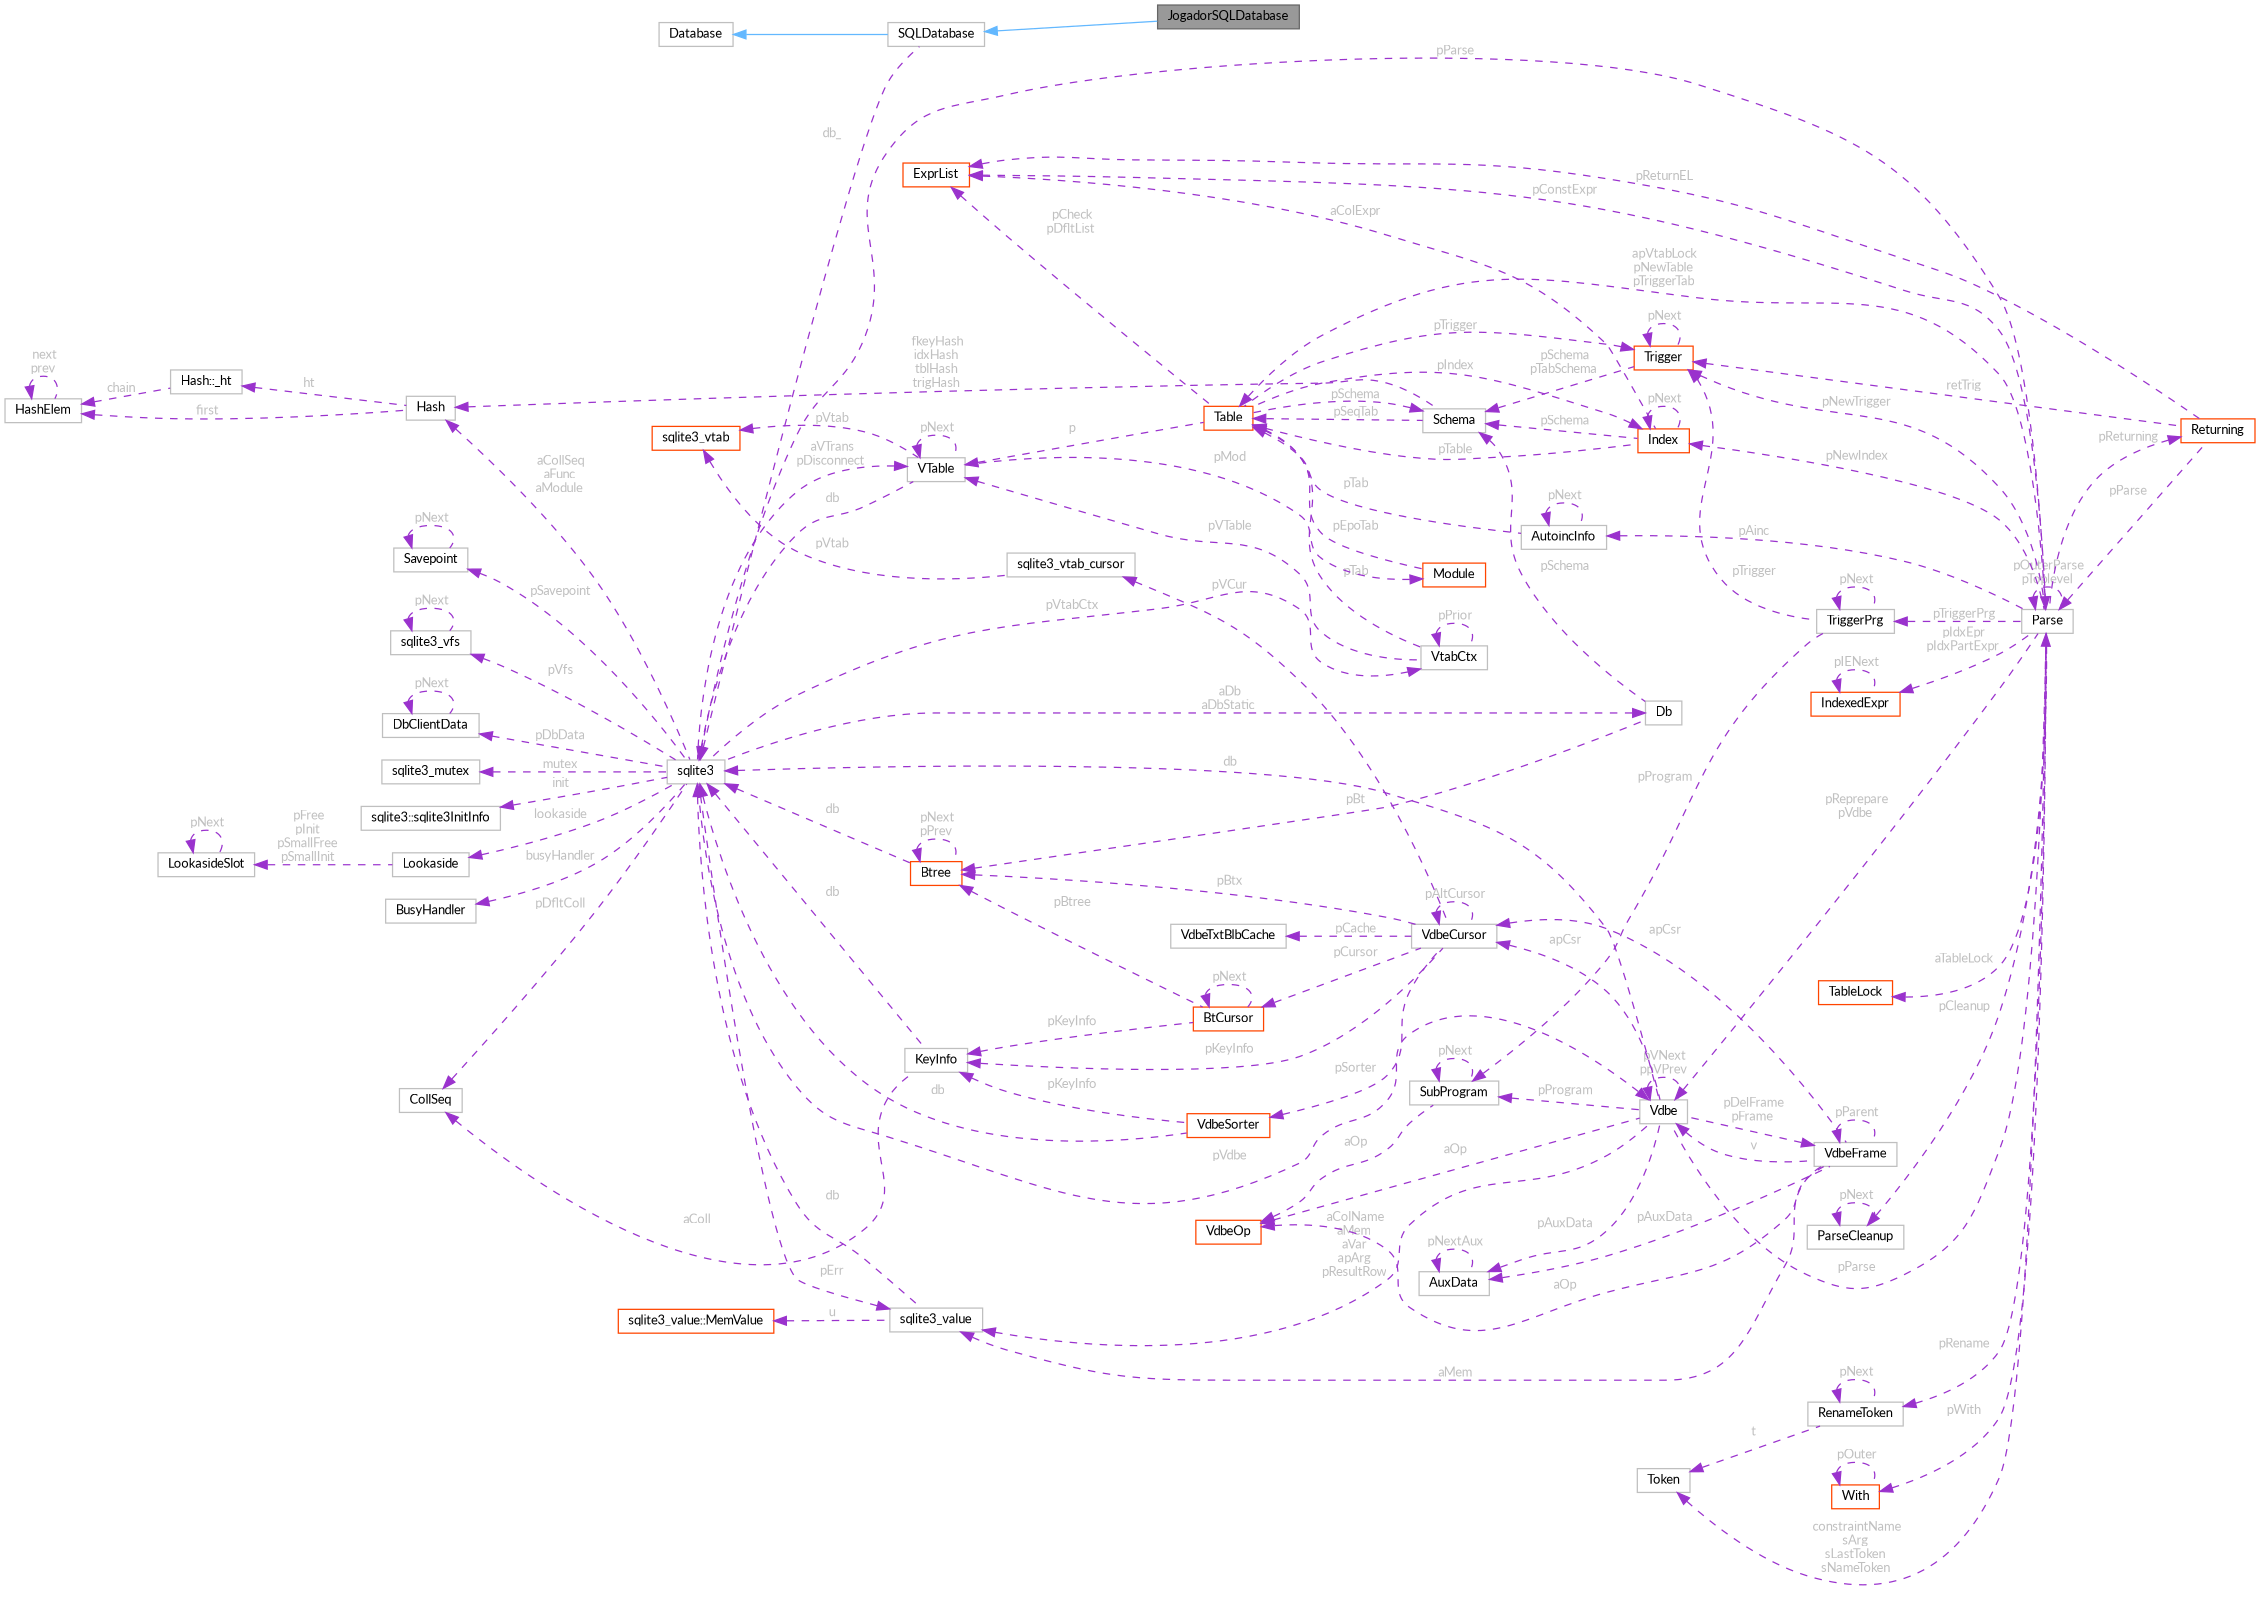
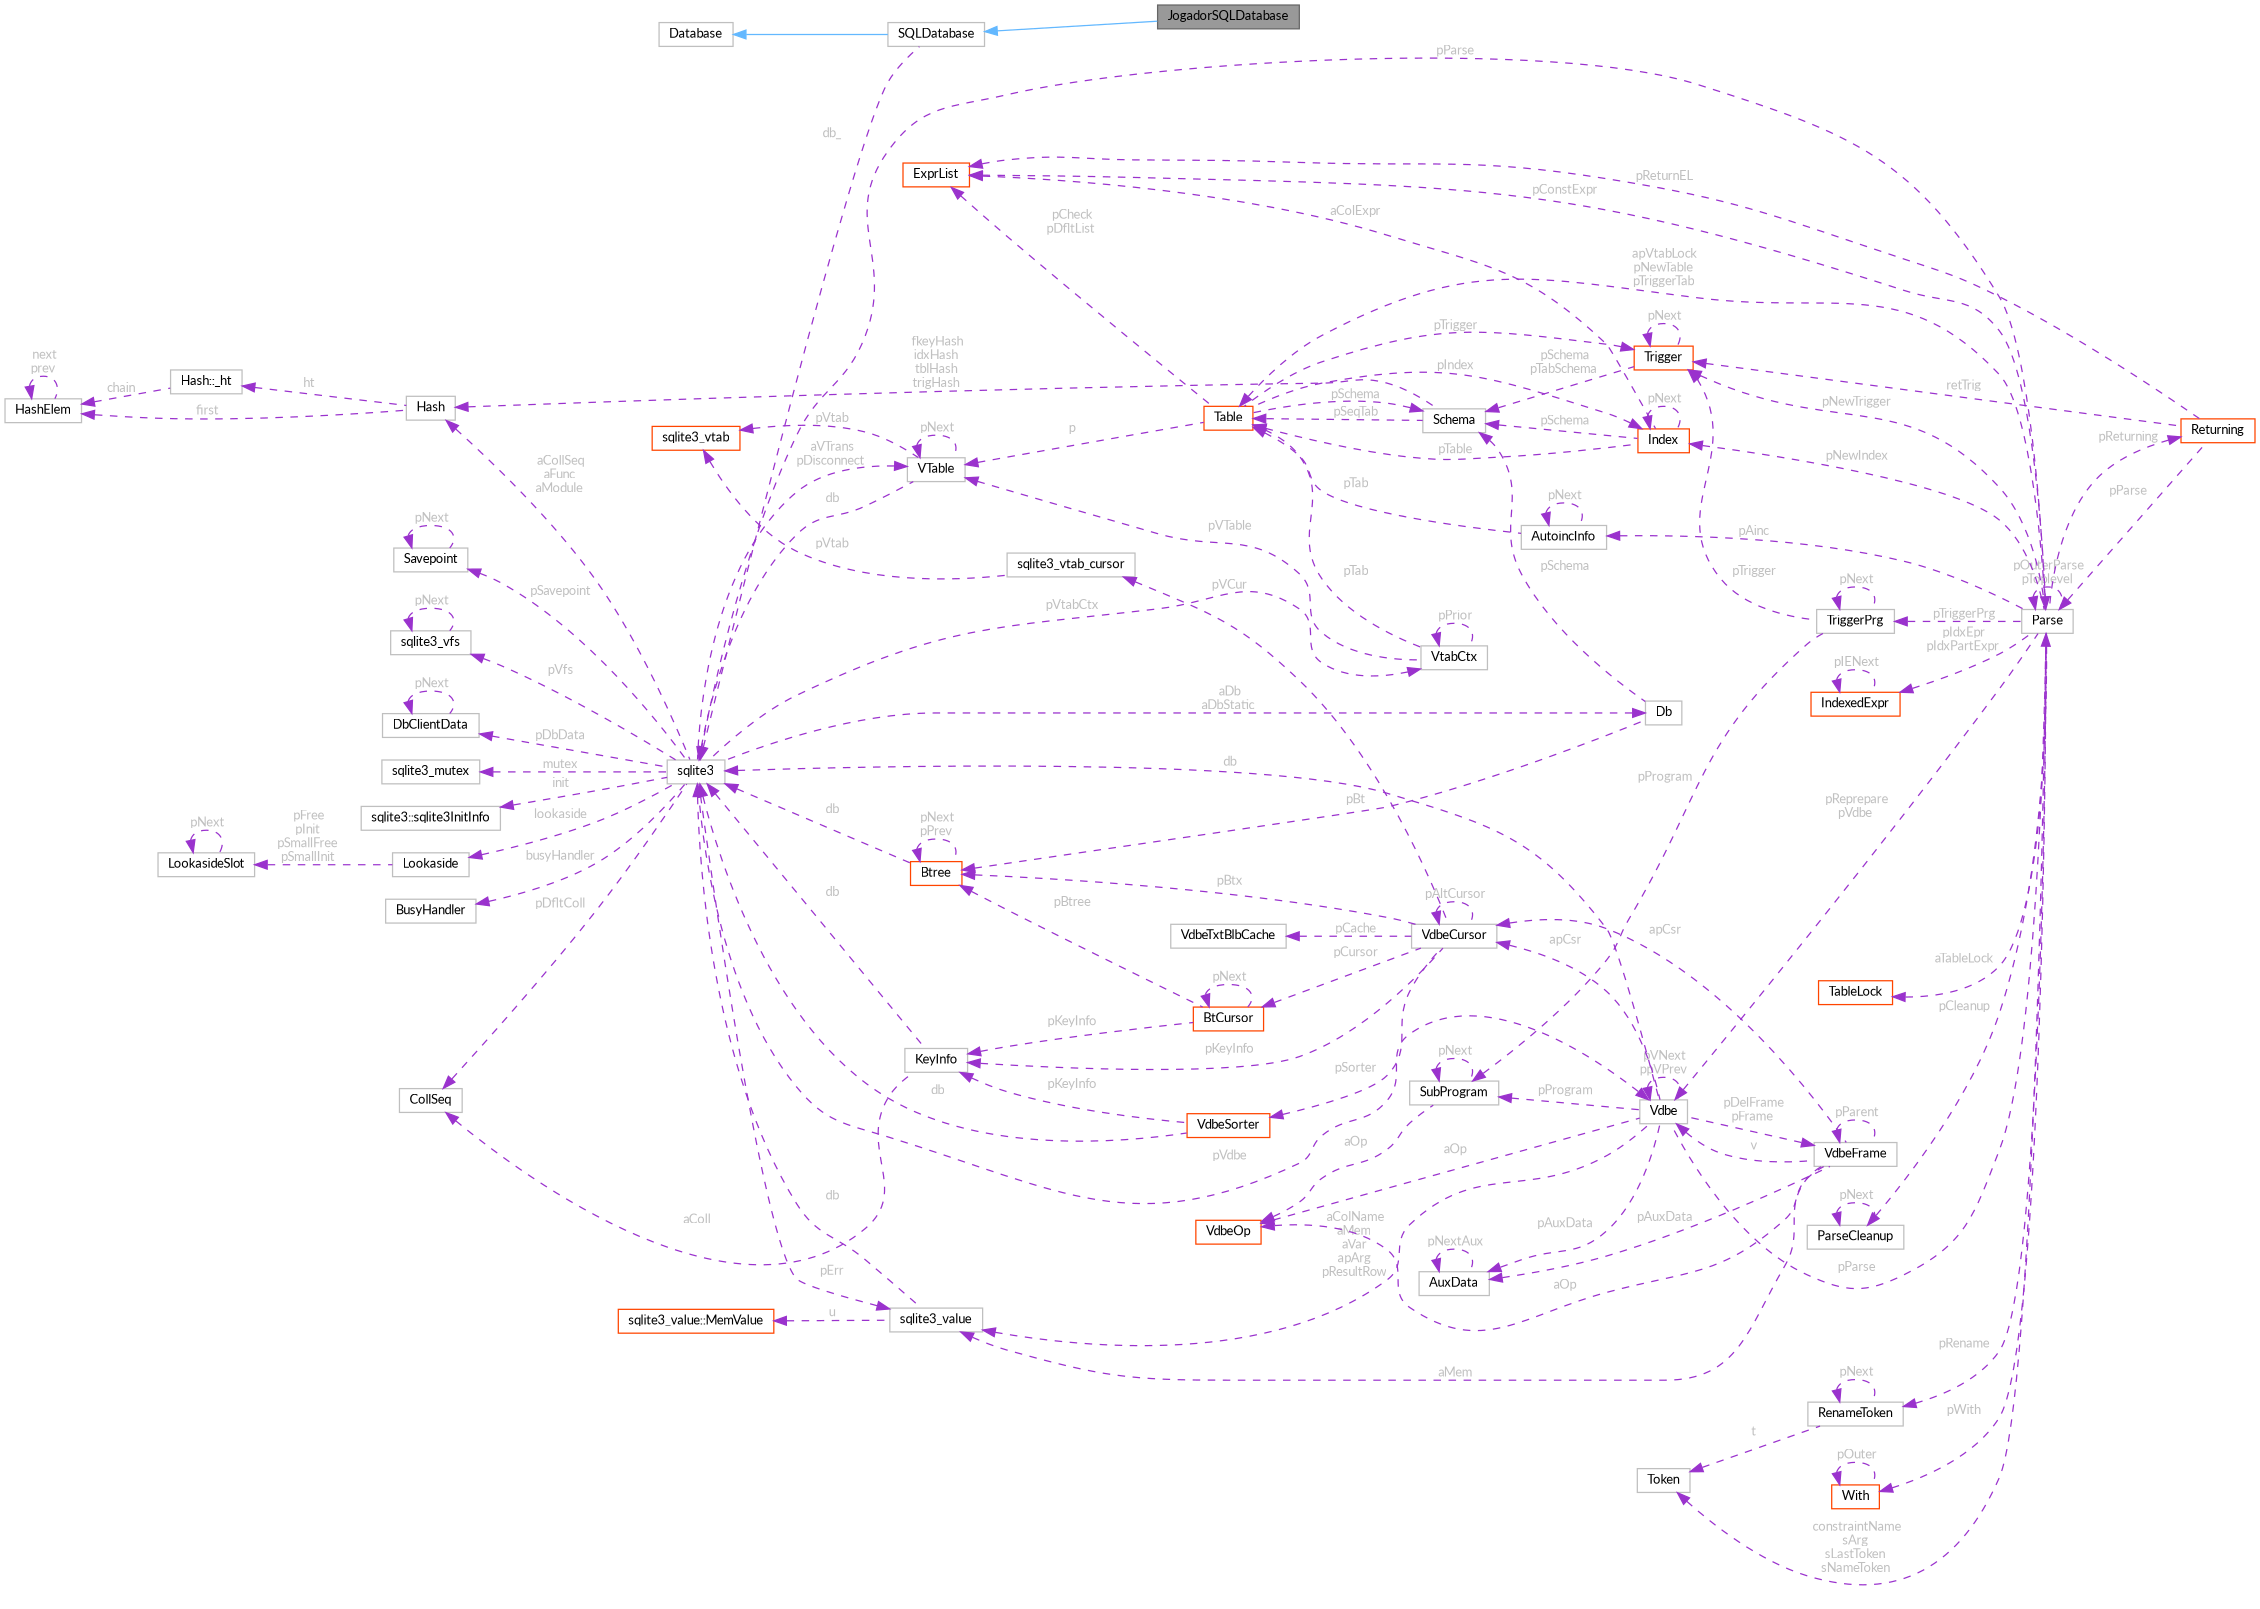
node "Module": removed
